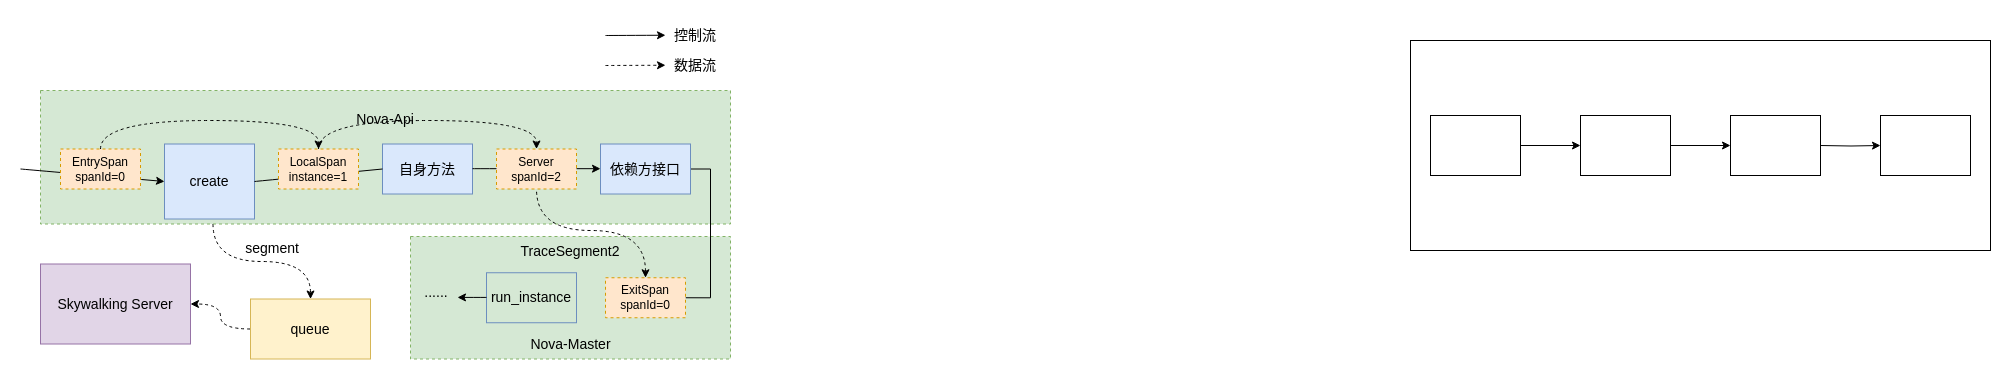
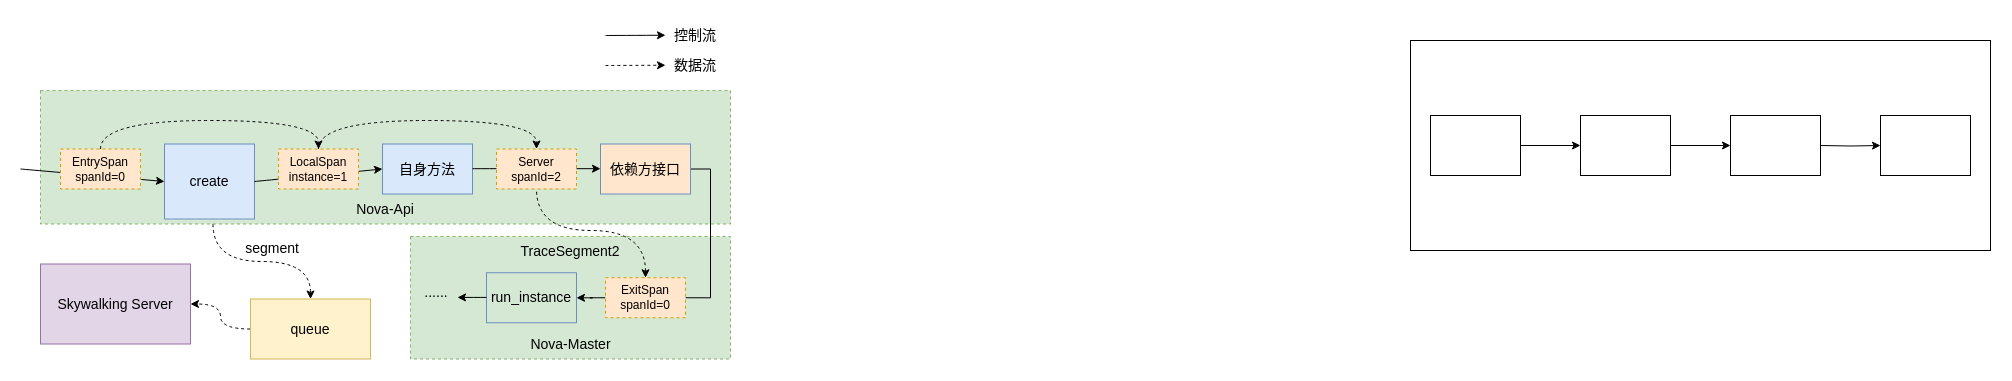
node "Nova-Api": moved (386, 119) -> (386, 209)
edge "自身方法" -- "create": arrowhead none -> classic
node "依赖方接口": fillcolor #dae8fc -> #ffe6cc
edge "ExitSpan spanId=0" -> "run_instance": added
